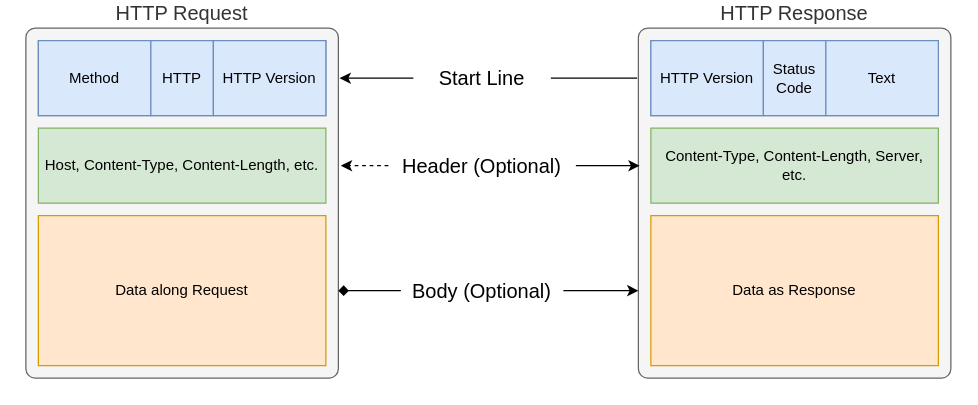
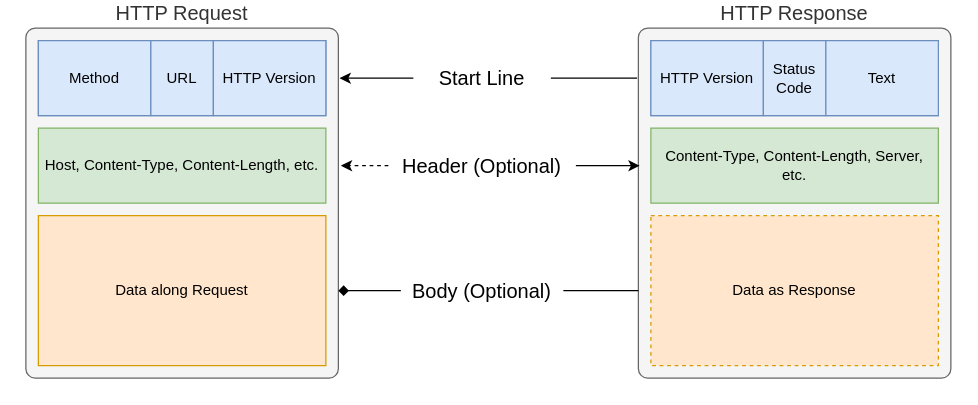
node "HTTP": label "HTTP" -> "URL"
edge "Body (Optional)" -> "HTTP Response": arrowhead classic -> none
node "Data as Response": style solid -> dashed
